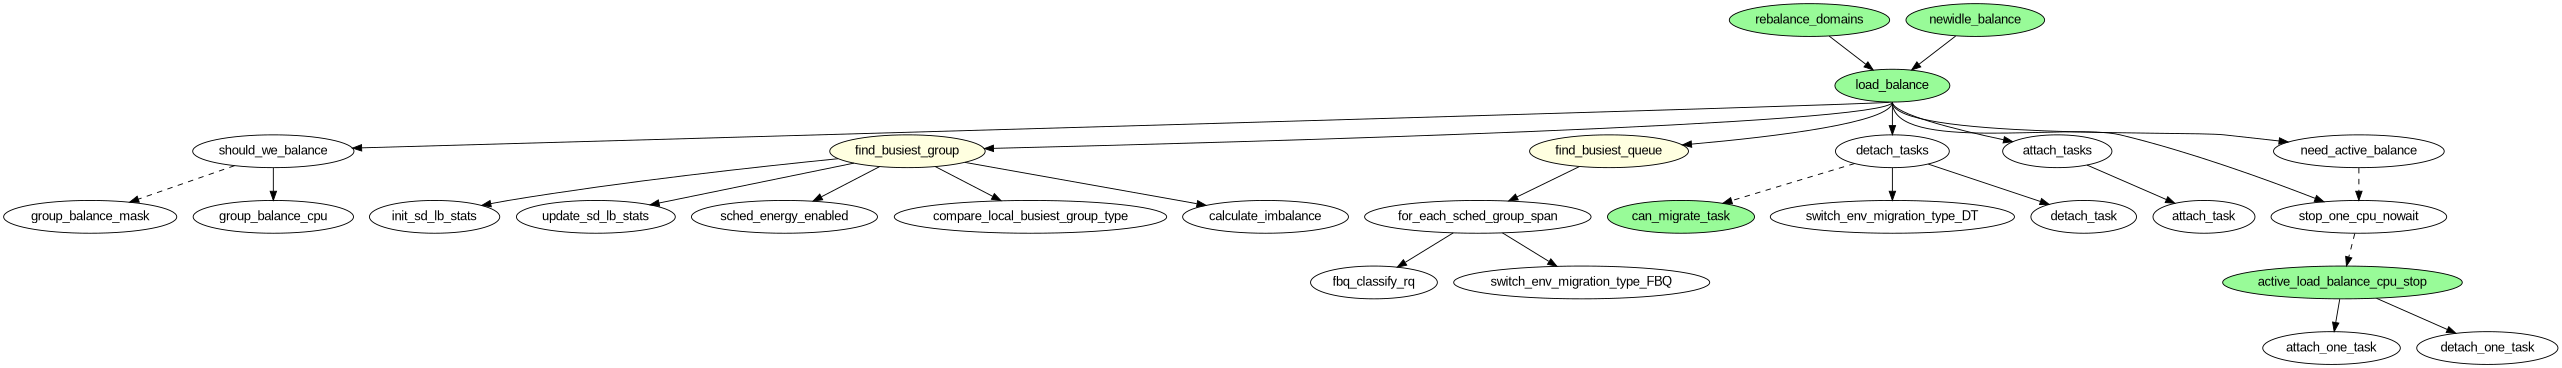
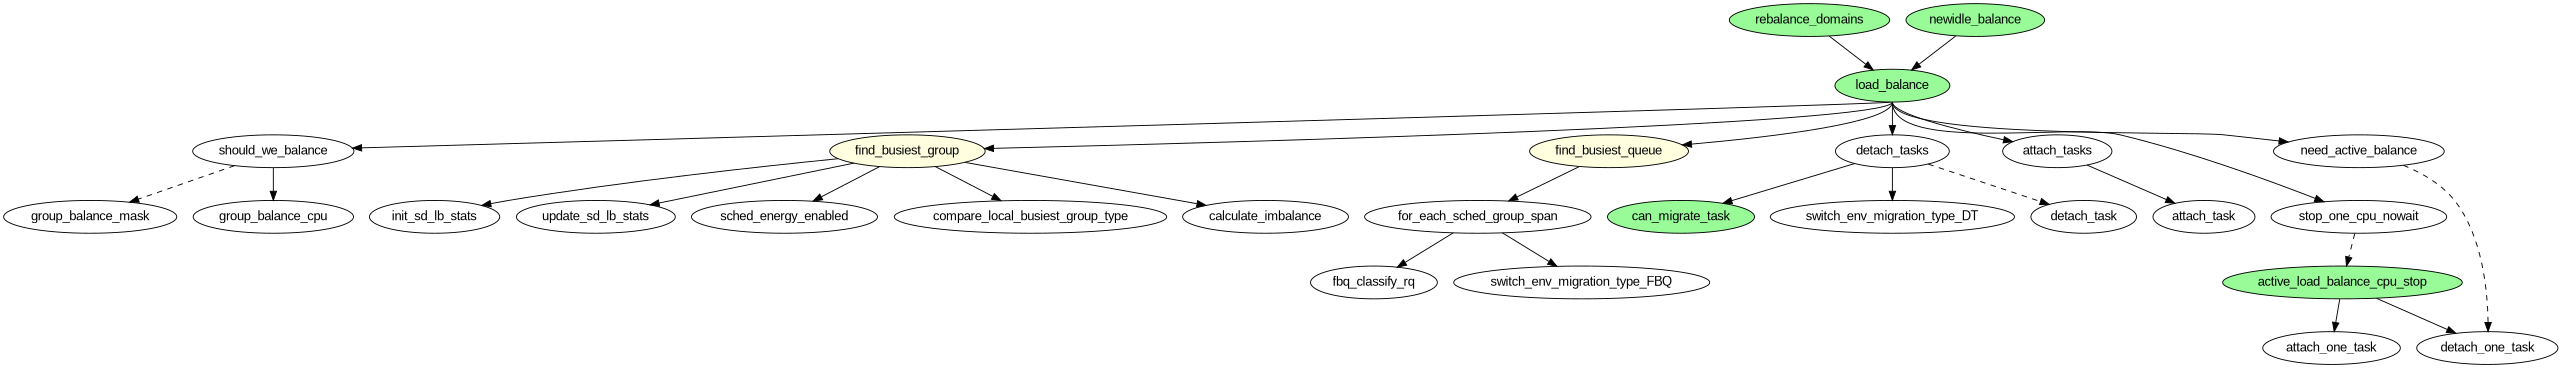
edge "need_active_balance" -> "stop_one_cpu_nowait": now "need_active_balance" -> "detach_one_task"
edge "detach_tasks" -> "can_migrate_task": style dashed -> solid
edge "detach_tasks" -> "detach_task": style solid -> dashed
